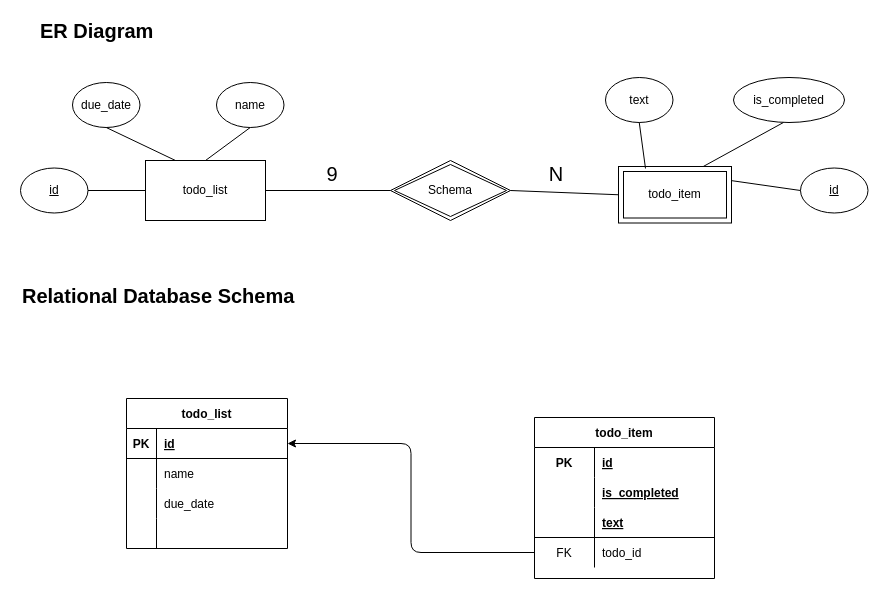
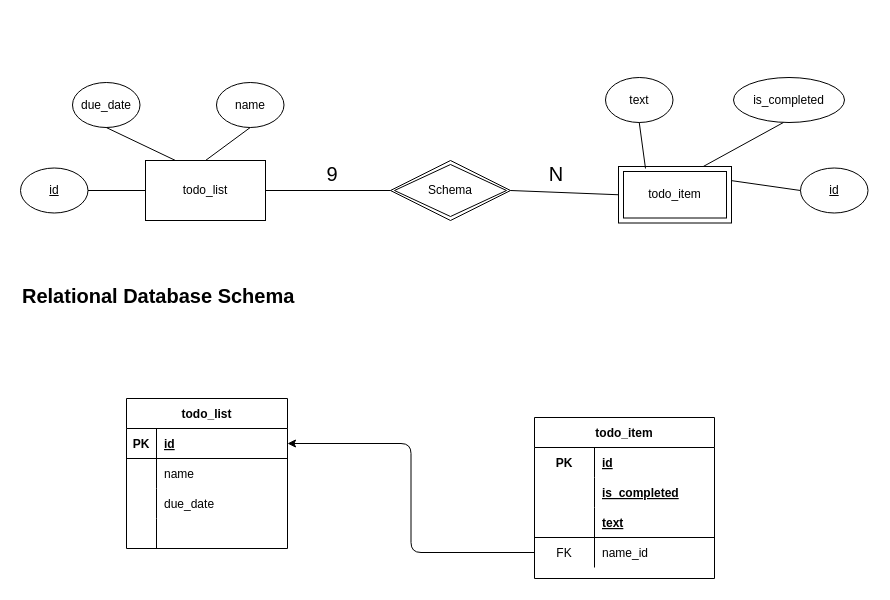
node "ER Diagram": removed
node "todo_id": label "todo_id" -> "name_id"
